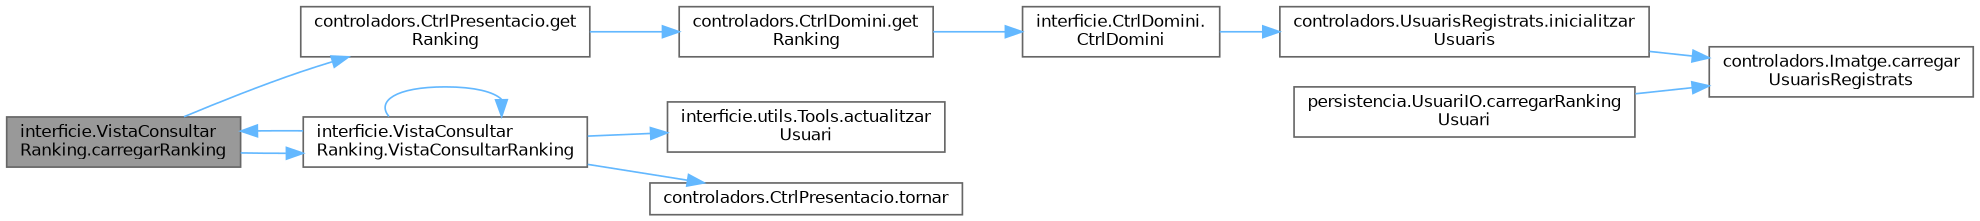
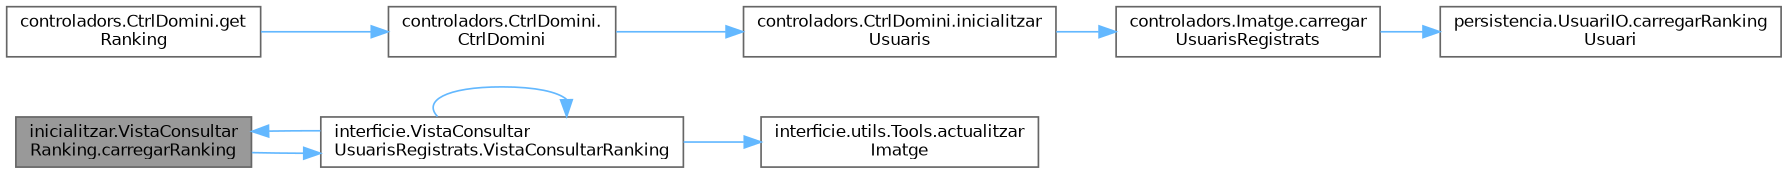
node "controladors.CtrlPresentacio.get Ranking": removed
node "interficie.CtrlDomini. CtrlDomini": label "interficie.CtrlDomini. CtrlDomini" -> "controladors.CtrlDomini. CtrlDomini"
node "controladors.UsuarisRegistrats.inicialitzar Usuaris": label "controladors.UsuarisRegistrats.inicialitzar Usuaris" -> "controladors.CtrlDomini.inicialitzar Usuaris"
edge "persistencia.UsuariIO.carregarRanking Usuari" -> "controladors.Imatge.carregar UsuarisRegistrats": reversed
node "interficie.utils.Tools.actualitzar Usuari": label "interficie.utils.Tools.actualitzar Usuari" -> "interficie.utils.Tools.actualitzar Imatge"
node "interficie.VistaConsultar Ranking.carregarRanking": label "interficie.VistaConsultar Ranking.carregarRanking" -> "inicialitzar.VistaConsultar Ranking.carregarRanking"
node "interficie.VistaConsultar Ranking.VistaConsultarRanking": label "interficie.VistaConsultar Ranking.VistaConsultarRanking" -> "interficie.VistaConsultar UsuarisRegistrats.VistaConsultarRanking"
node "controladors.CtrlPresentacio.tornar": removed
